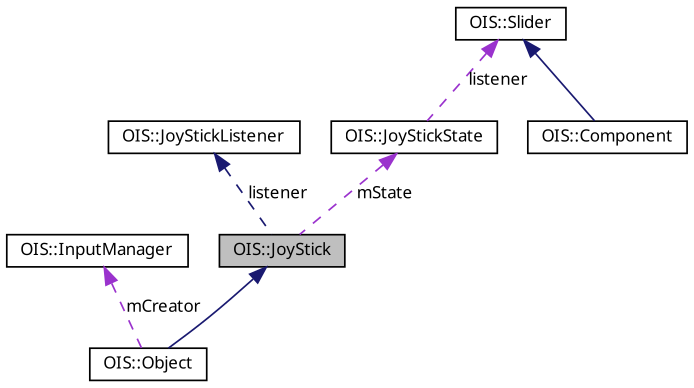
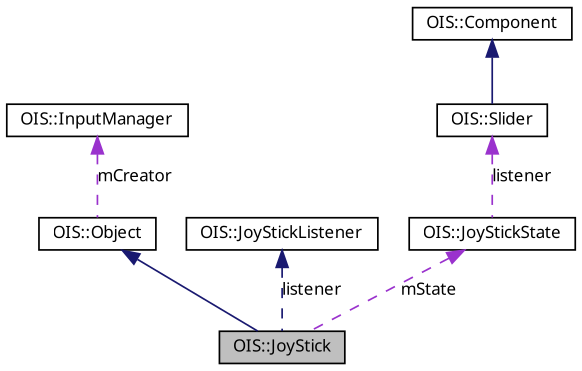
edge "OIS::Component" -> "OIS::Slider": reversed
edge "OIS::Object" -> "OIS::JoyStick": reversed
